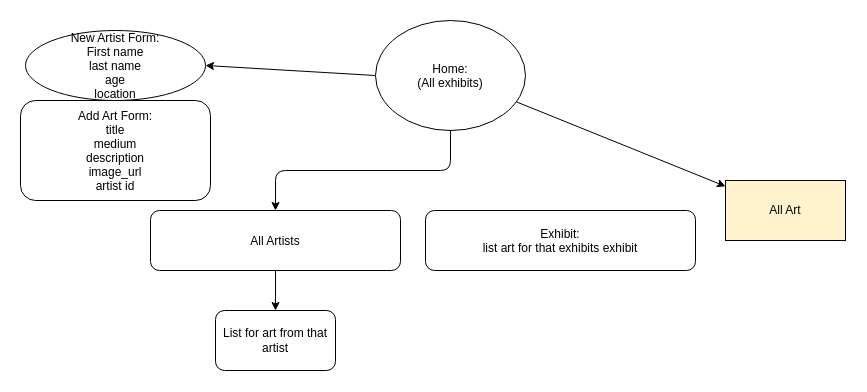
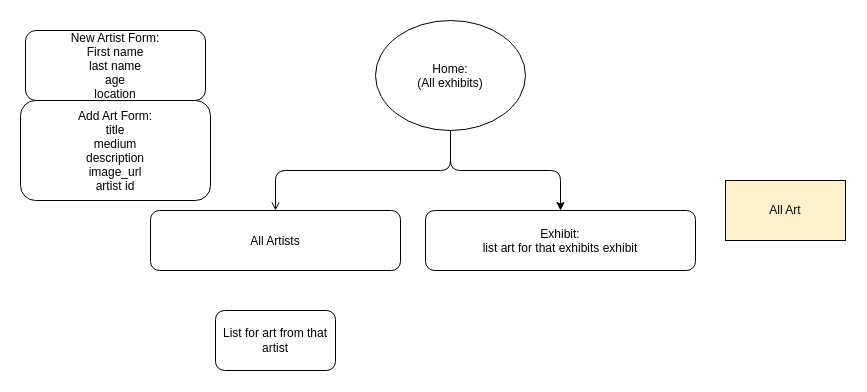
node "New Artist Form: First name last name age location": shape ellipse -> rounded rectangle
edge "Home: (All exhibits)" -> "New Artist Form: First name last name age location": removed
edge "Home: (All exhibits)" -> "All Art": removed
edge "Home: (All exhibits)" -> "Exhibit: list art for that exhibits exhibit": added
edge "Home: (All exhibits)" -> "All Artists": arrowhead classic -> open
edge "All Artists" -> "List for art from that artist": removed
